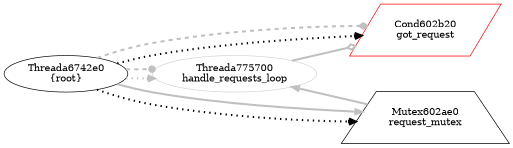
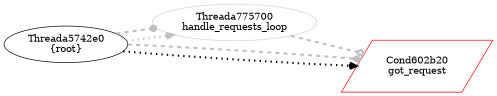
edge "Threada775700 handle_requests_loop" -> "Cond602b20 got_request": style solid -> dashed
node "Threada6742e0 {root}": label "Threada6742e0 {root}" -> "Threada5742e0 {root}"
node "Mutex602ae0 request_mutex": removed
